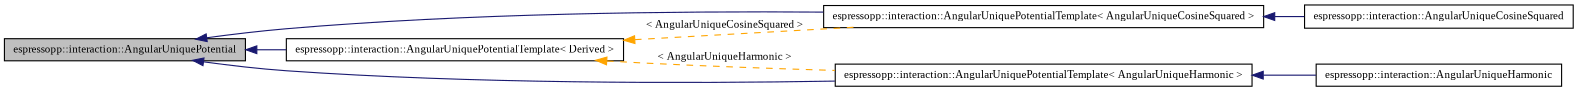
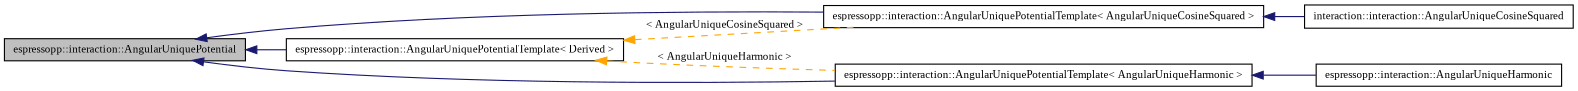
node "espressopp::interaction::AngularUniqueCosineSquared": label "espressopp::interaction::AngularUniqueCosineSquared" -> "interaction::interaction::AngularUniqueCosineSquared"
